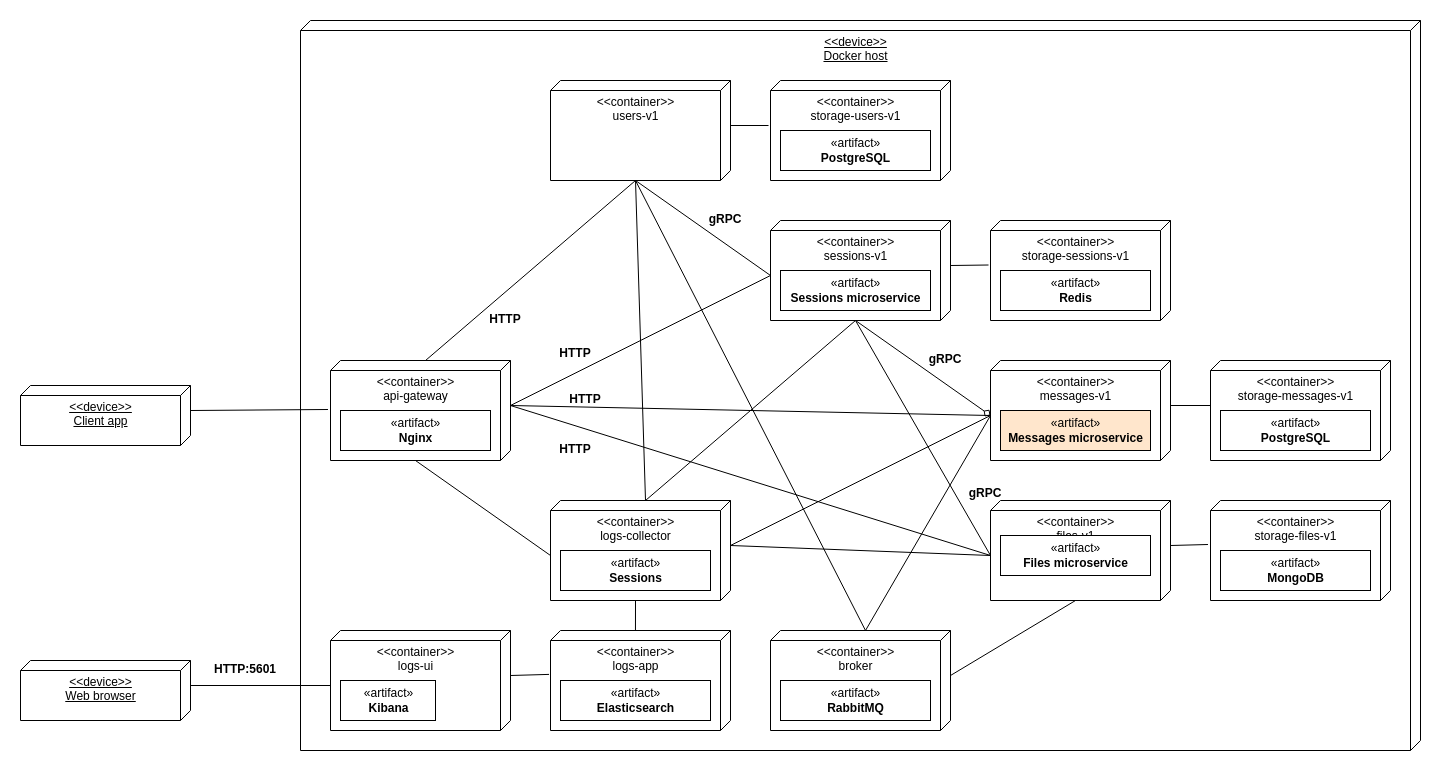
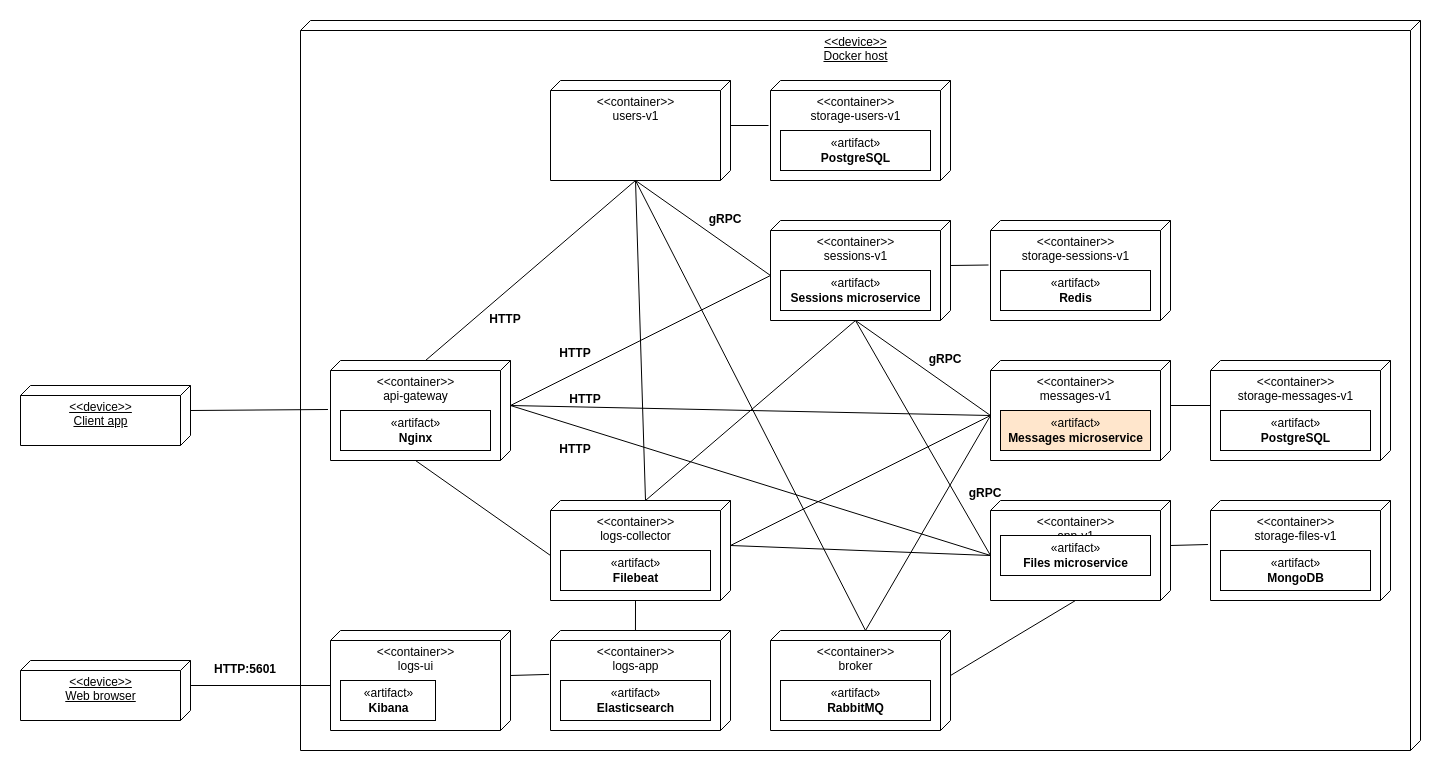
edge "<<container>> sessions-v1" -> "<<container>> messages-v1": arrowhead diamond -> none
node "<<container>> files-v1": label "<<container>> files-v1" -> "<<container>> app-v1"
node "«artifact» Sessions": label "«artifact» Sessions" -> "«artifact» Filebeat"
